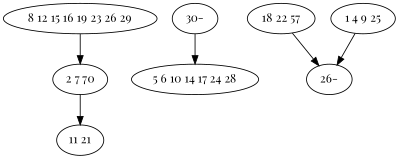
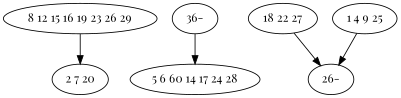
node "30-": label "30-" -> "36-"
node "18 22 57": label "18 22 57" -> "18 22 27"
node "2 7 70": label "2 7 70" -> "2 7 20"
node "5 6 10 14 17 24 28": label "5 6 10 14 17 24 28" -> "5 6 60 14 17 24 28"
node "11 21": removed
